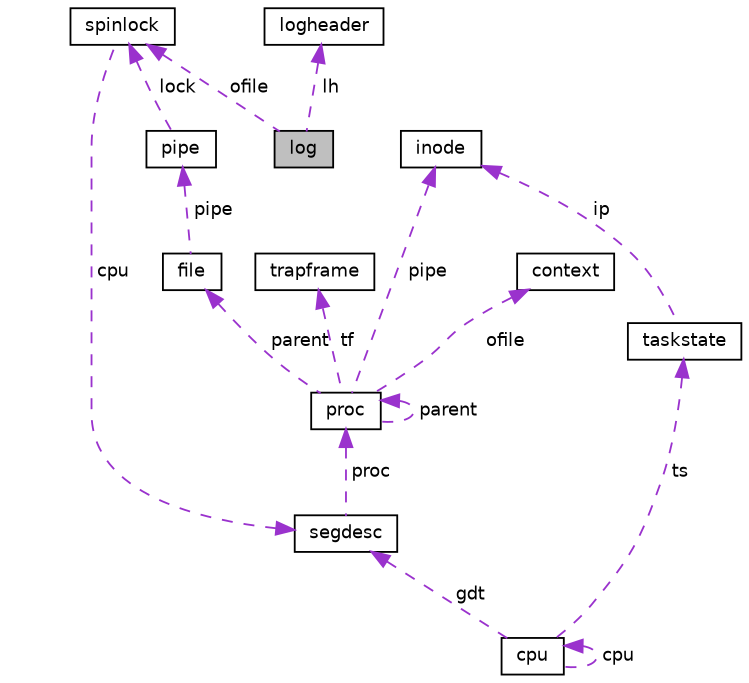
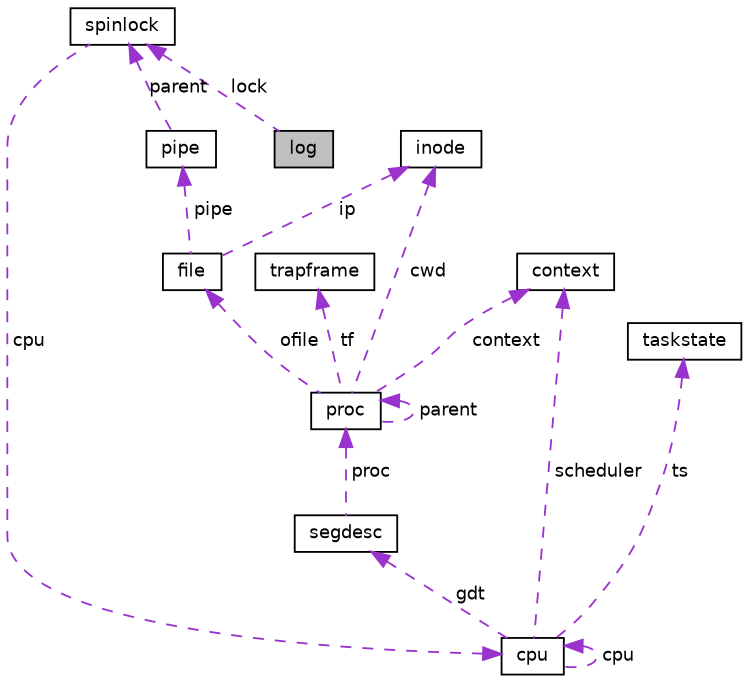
node "logheader": removed
edge "pipe" -> "spinlock": label " lock" -> " parent"
edge "log" -> "spinlock": label " ofile" -> " lock"
edge "taskstate" -> "inode": now "file" -> "inode"
edge "proc" -> "inode": label " pipe" -> " cwd"
edge "proc" -> "file": label " parent" -> " ofile"
edge "proc" -> "context": label " ofile" -> " context"
edge "spinlock" -> "segdesc": now "spinlock" -> "cpu"
edge "cpu" -> "context": added, label "scheduler"
